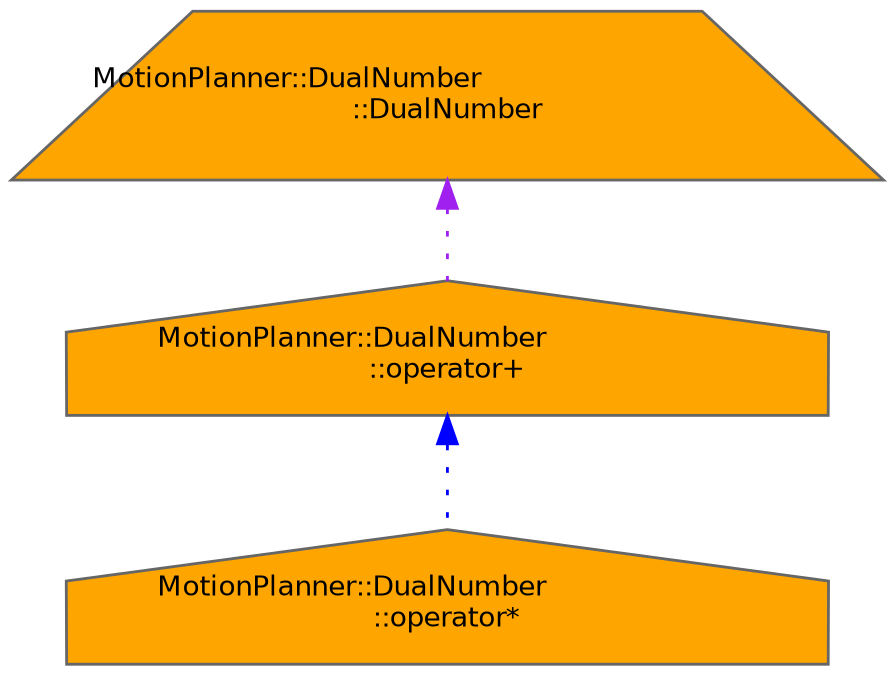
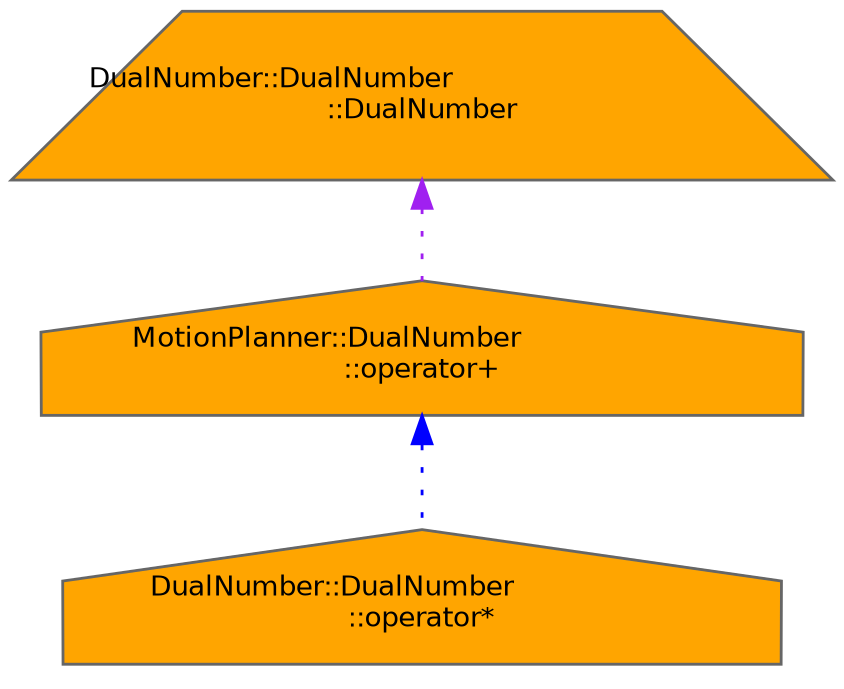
node "MotionPlanner::DualNumber ::DualNumber": label "MotionPlanner::DualNumber ::DualNumber" -> "DualNumber::DualNumber ::DualNumber"
node "MotionPlanner::DualNumber ::operator*": label "MotionPlanner::DualNumber ::operator*" -> "DualNumber::DualNumber ::operator*"
